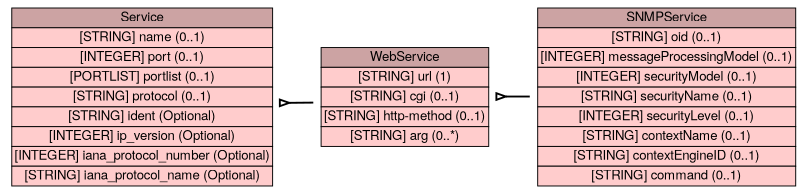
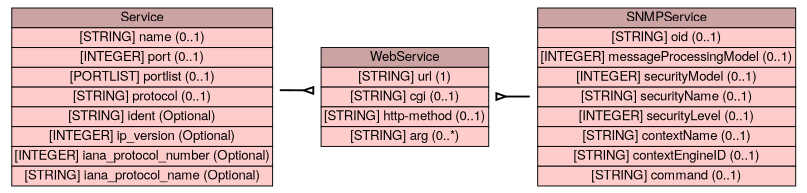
edge "WebService" -> "Service": reversed
